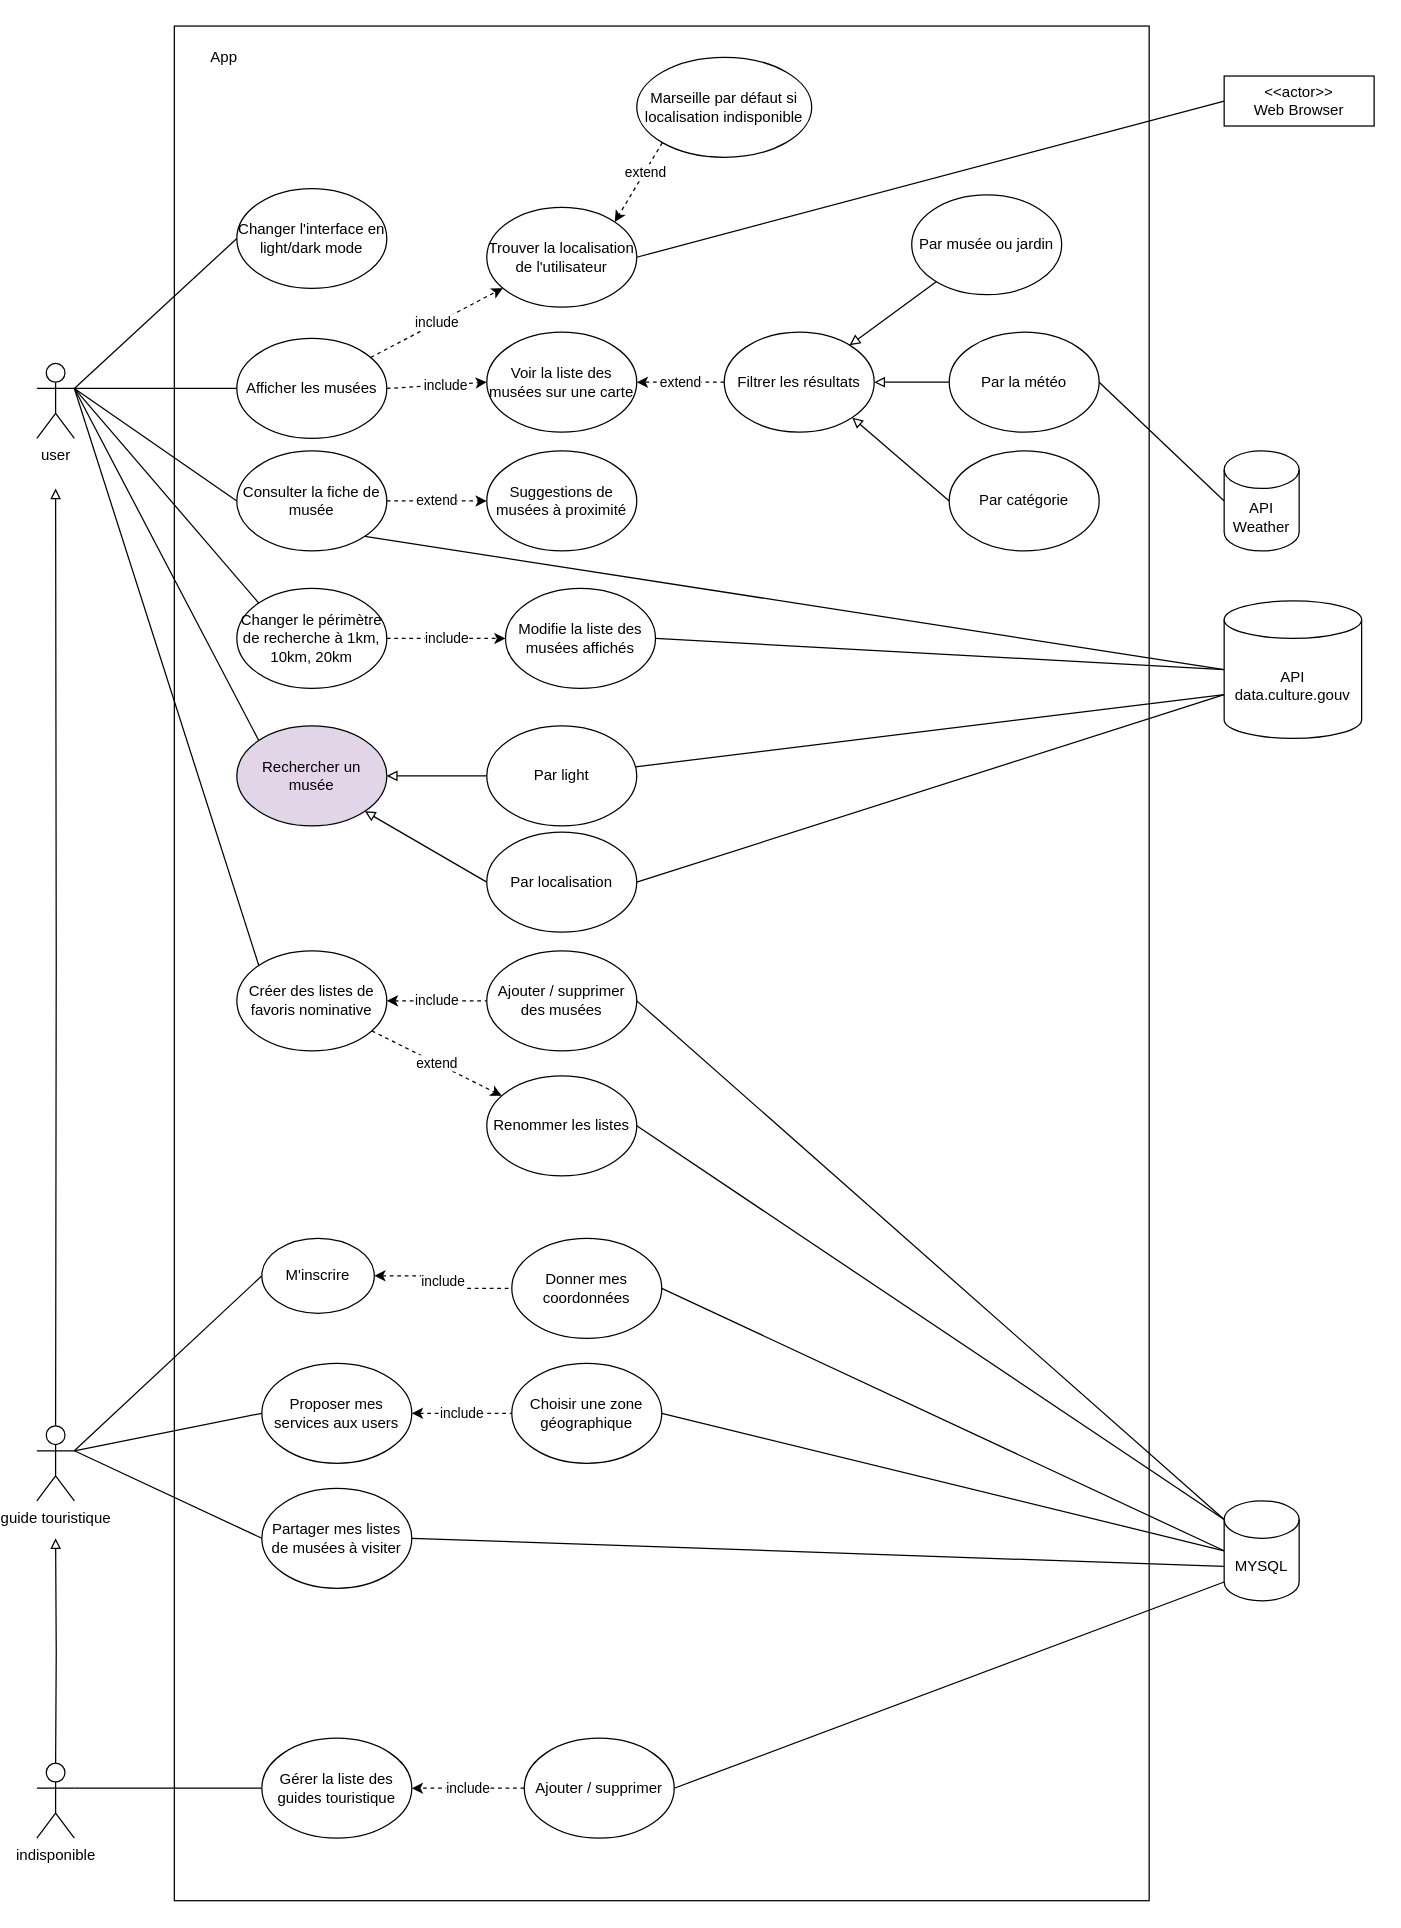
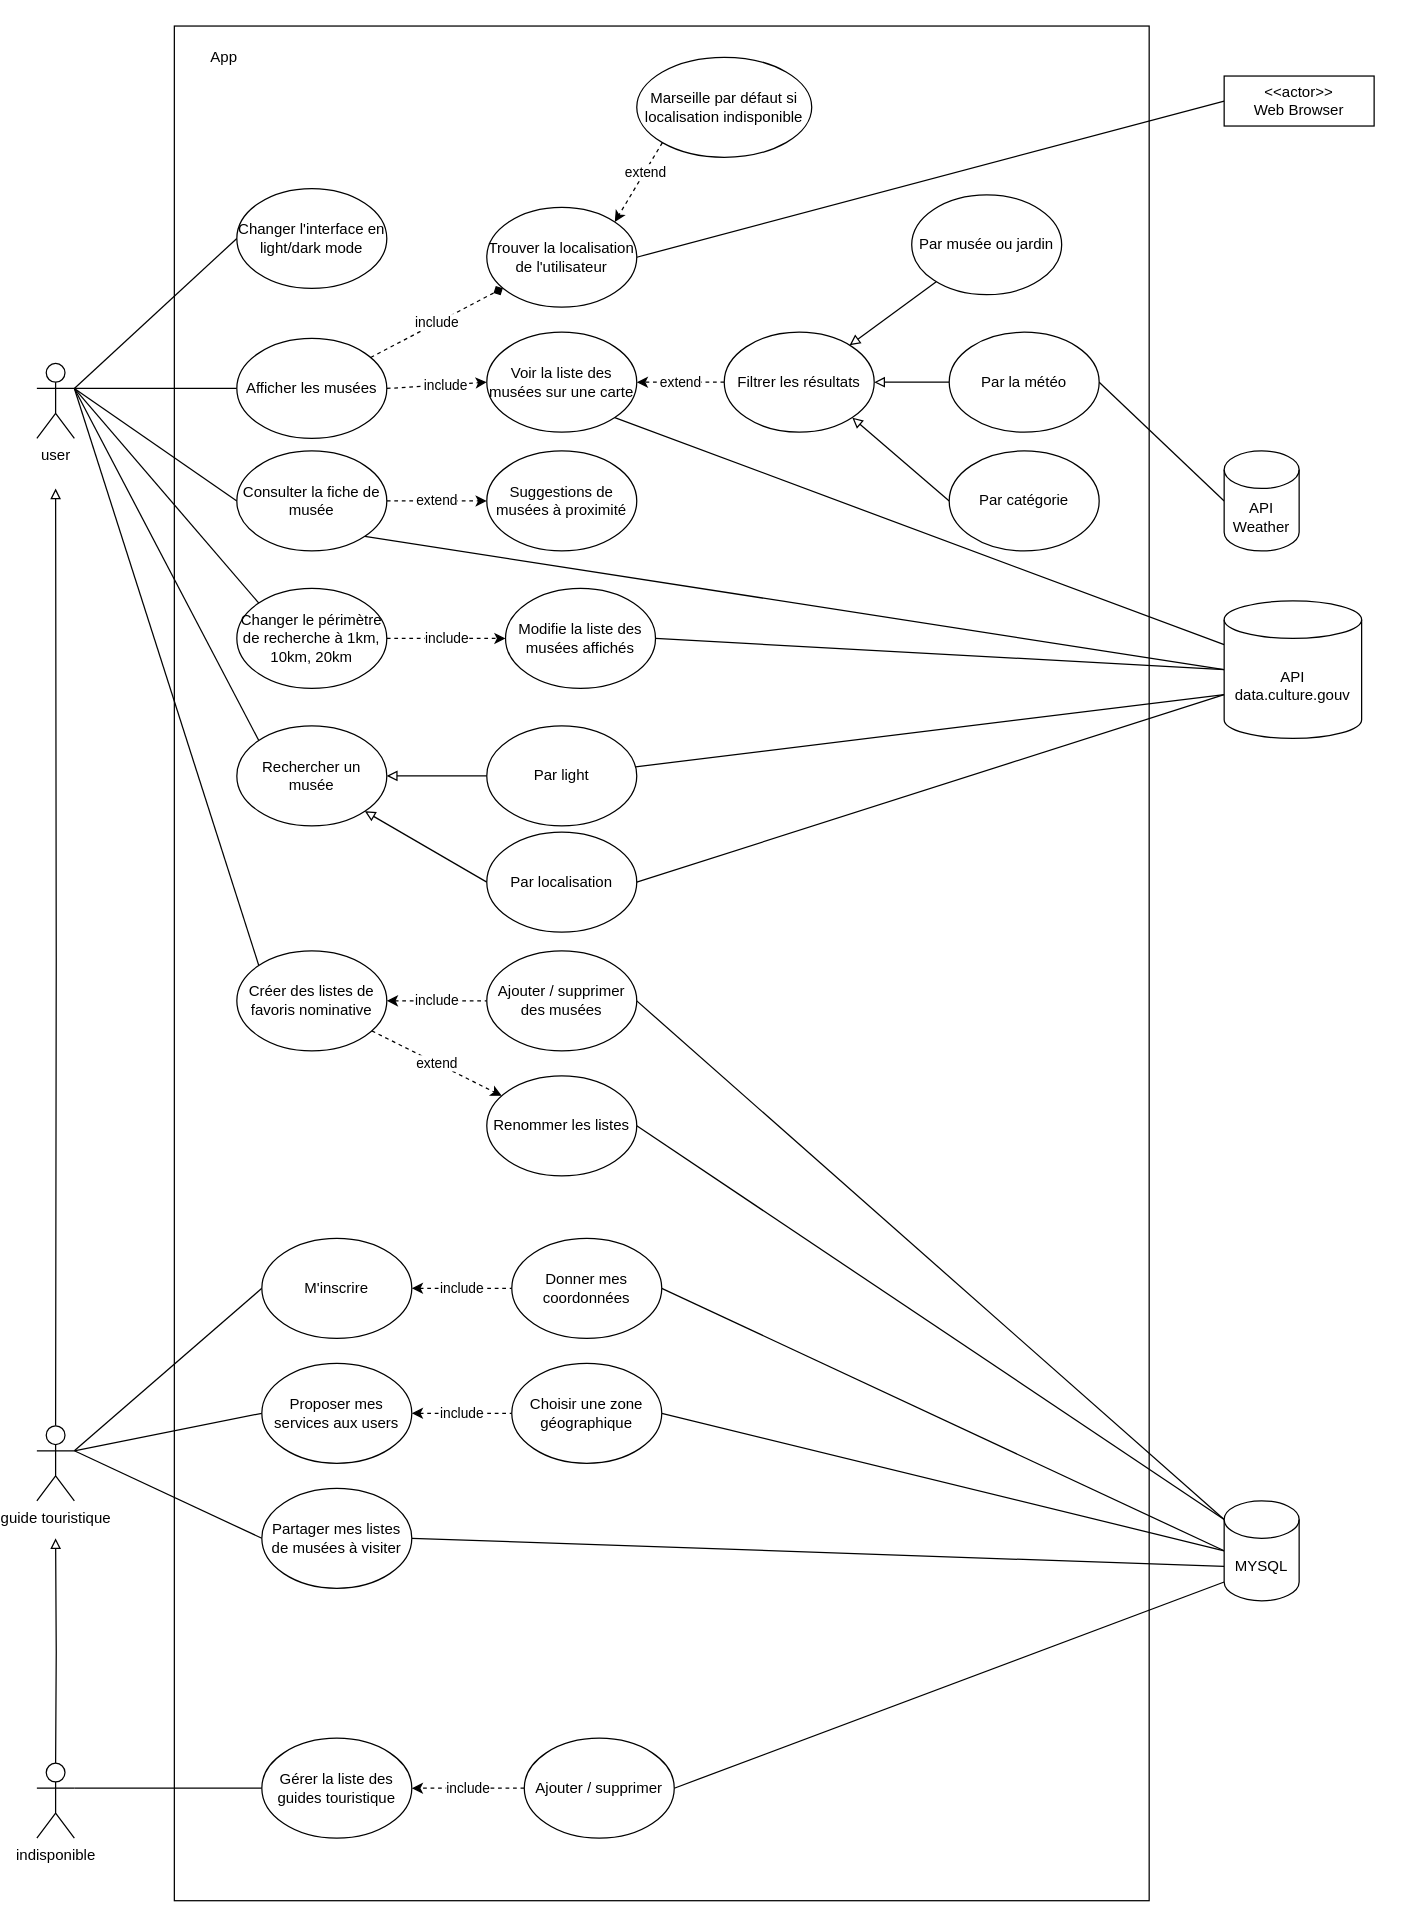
edge "Afficher les musées" -> "Trouver la localisation de l'utilisateur": arrowhead classic -> diamond
edge "Voir la liste des musées sur une carte" -- "API data.culture.gouv": added
node "Rechercher un musée": fillcolor #e1d5e7 -> #ffffff
node "M'inscrire": size 113x75 -> 150x100
